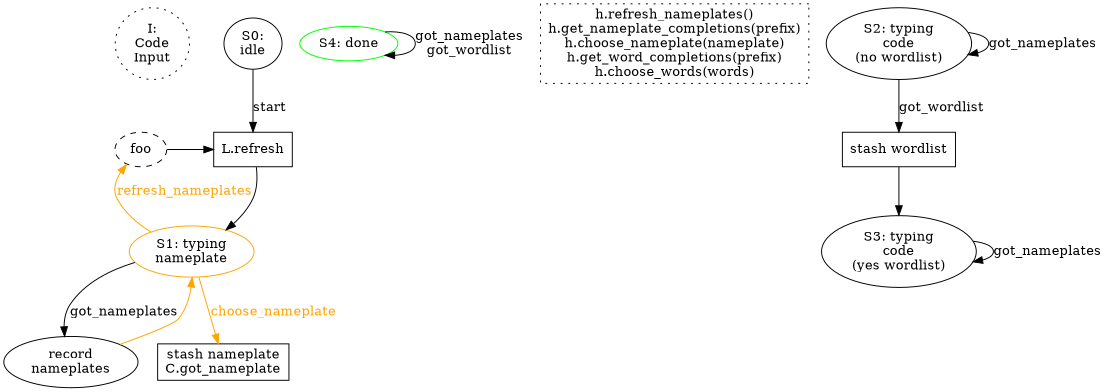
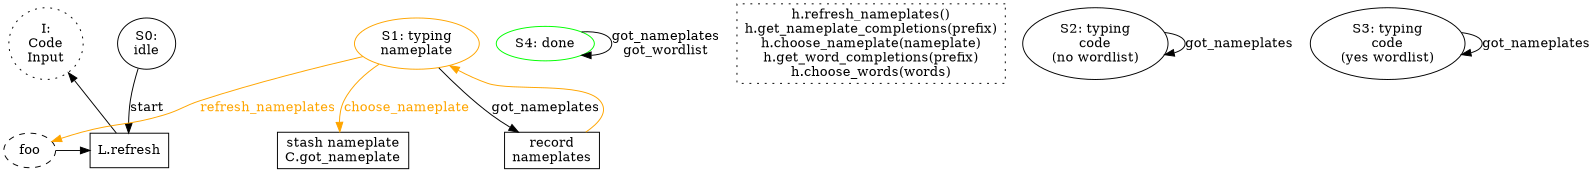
node "stash wordlist": removed
edge "L.refresh" -> "S1: typing nameplate": now "L.refresh" -> "I: Code Input"
node "record nameplates": shape ellipse -> box
